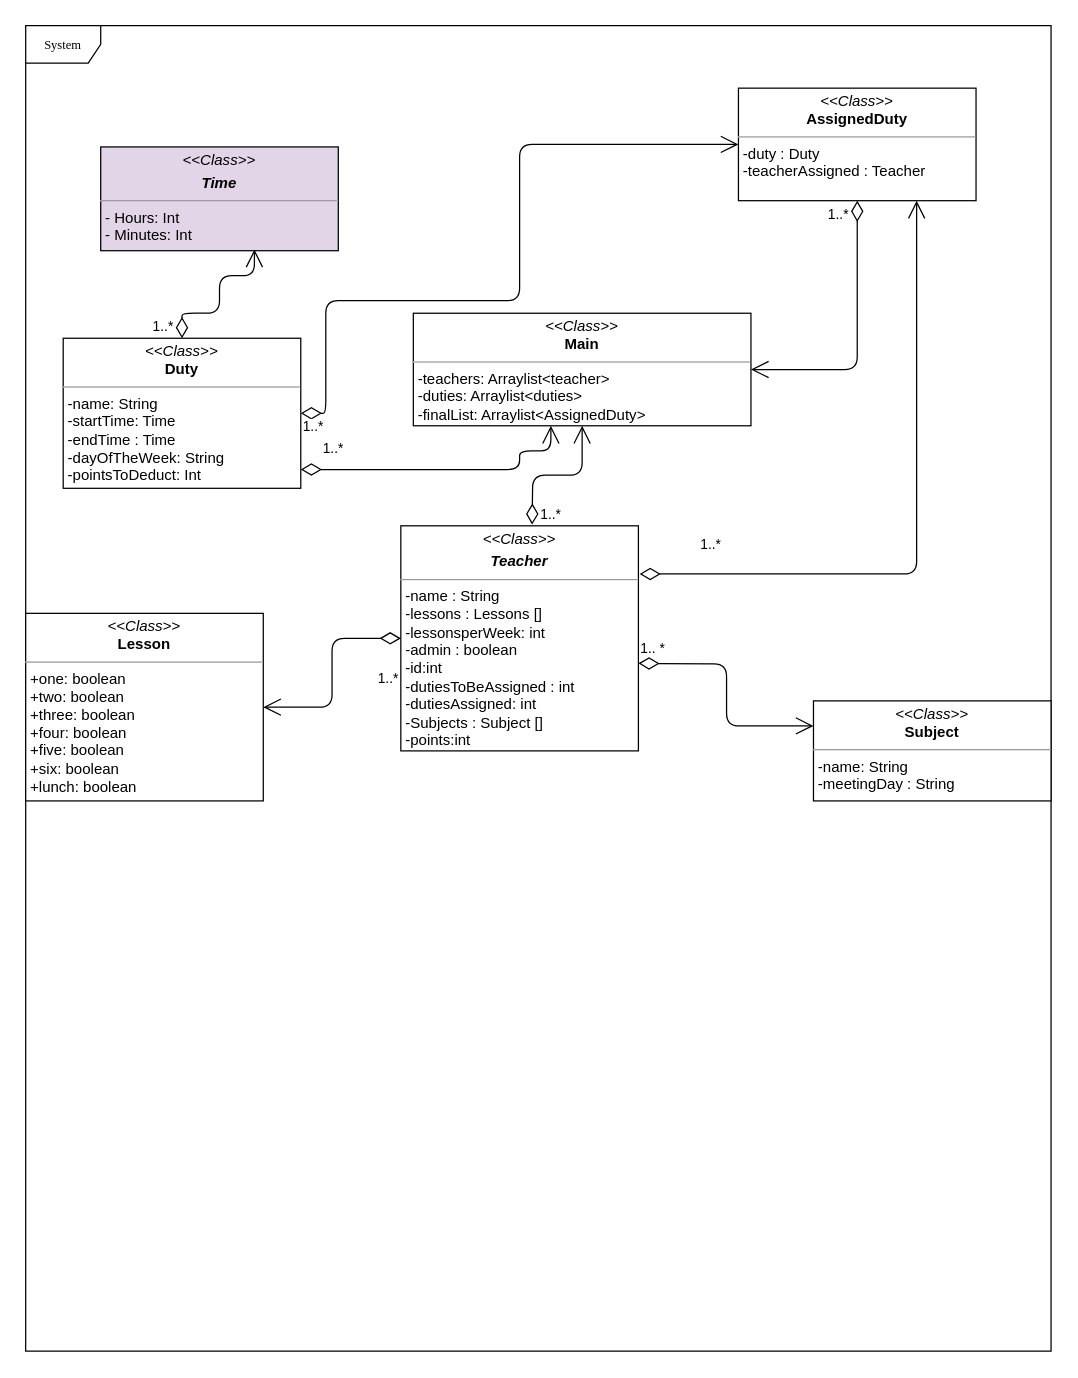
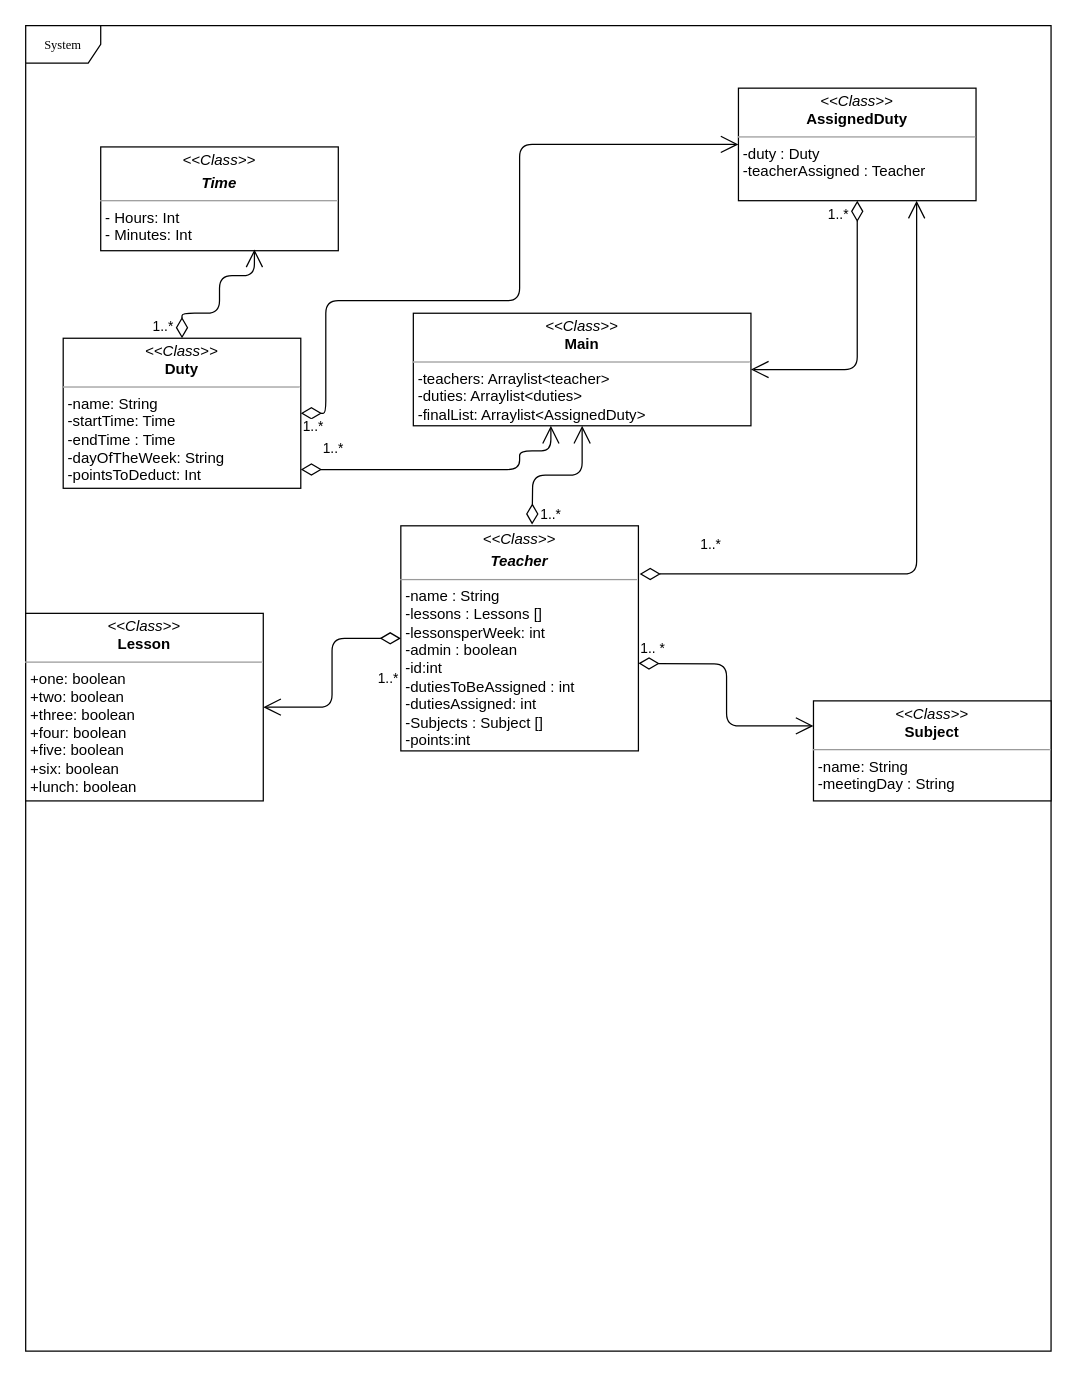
node "<<Class>> Time - Hours: Int - Minutes: Int": fillcolor #e1d5e7 -> #ffffff
